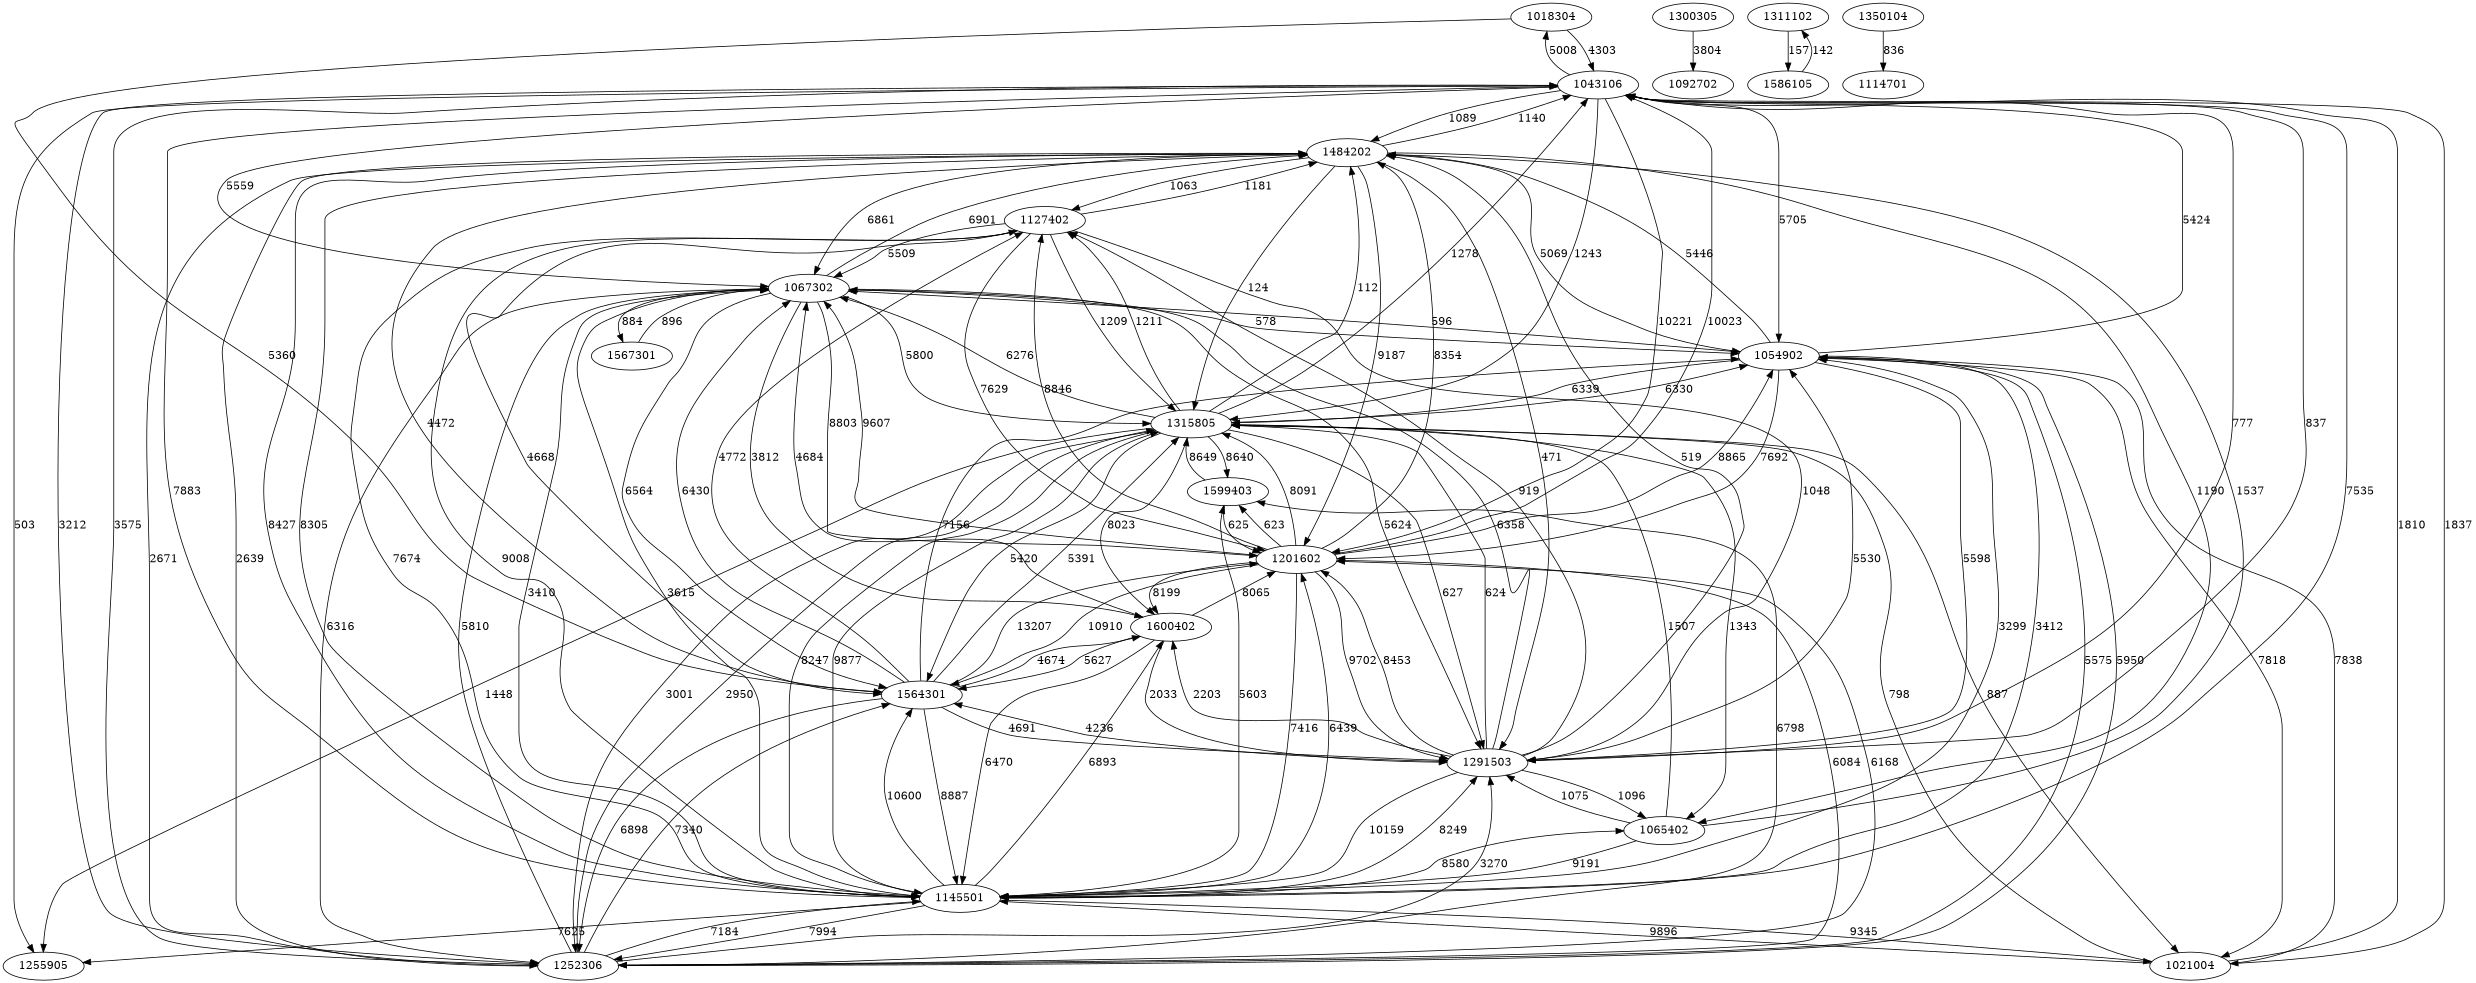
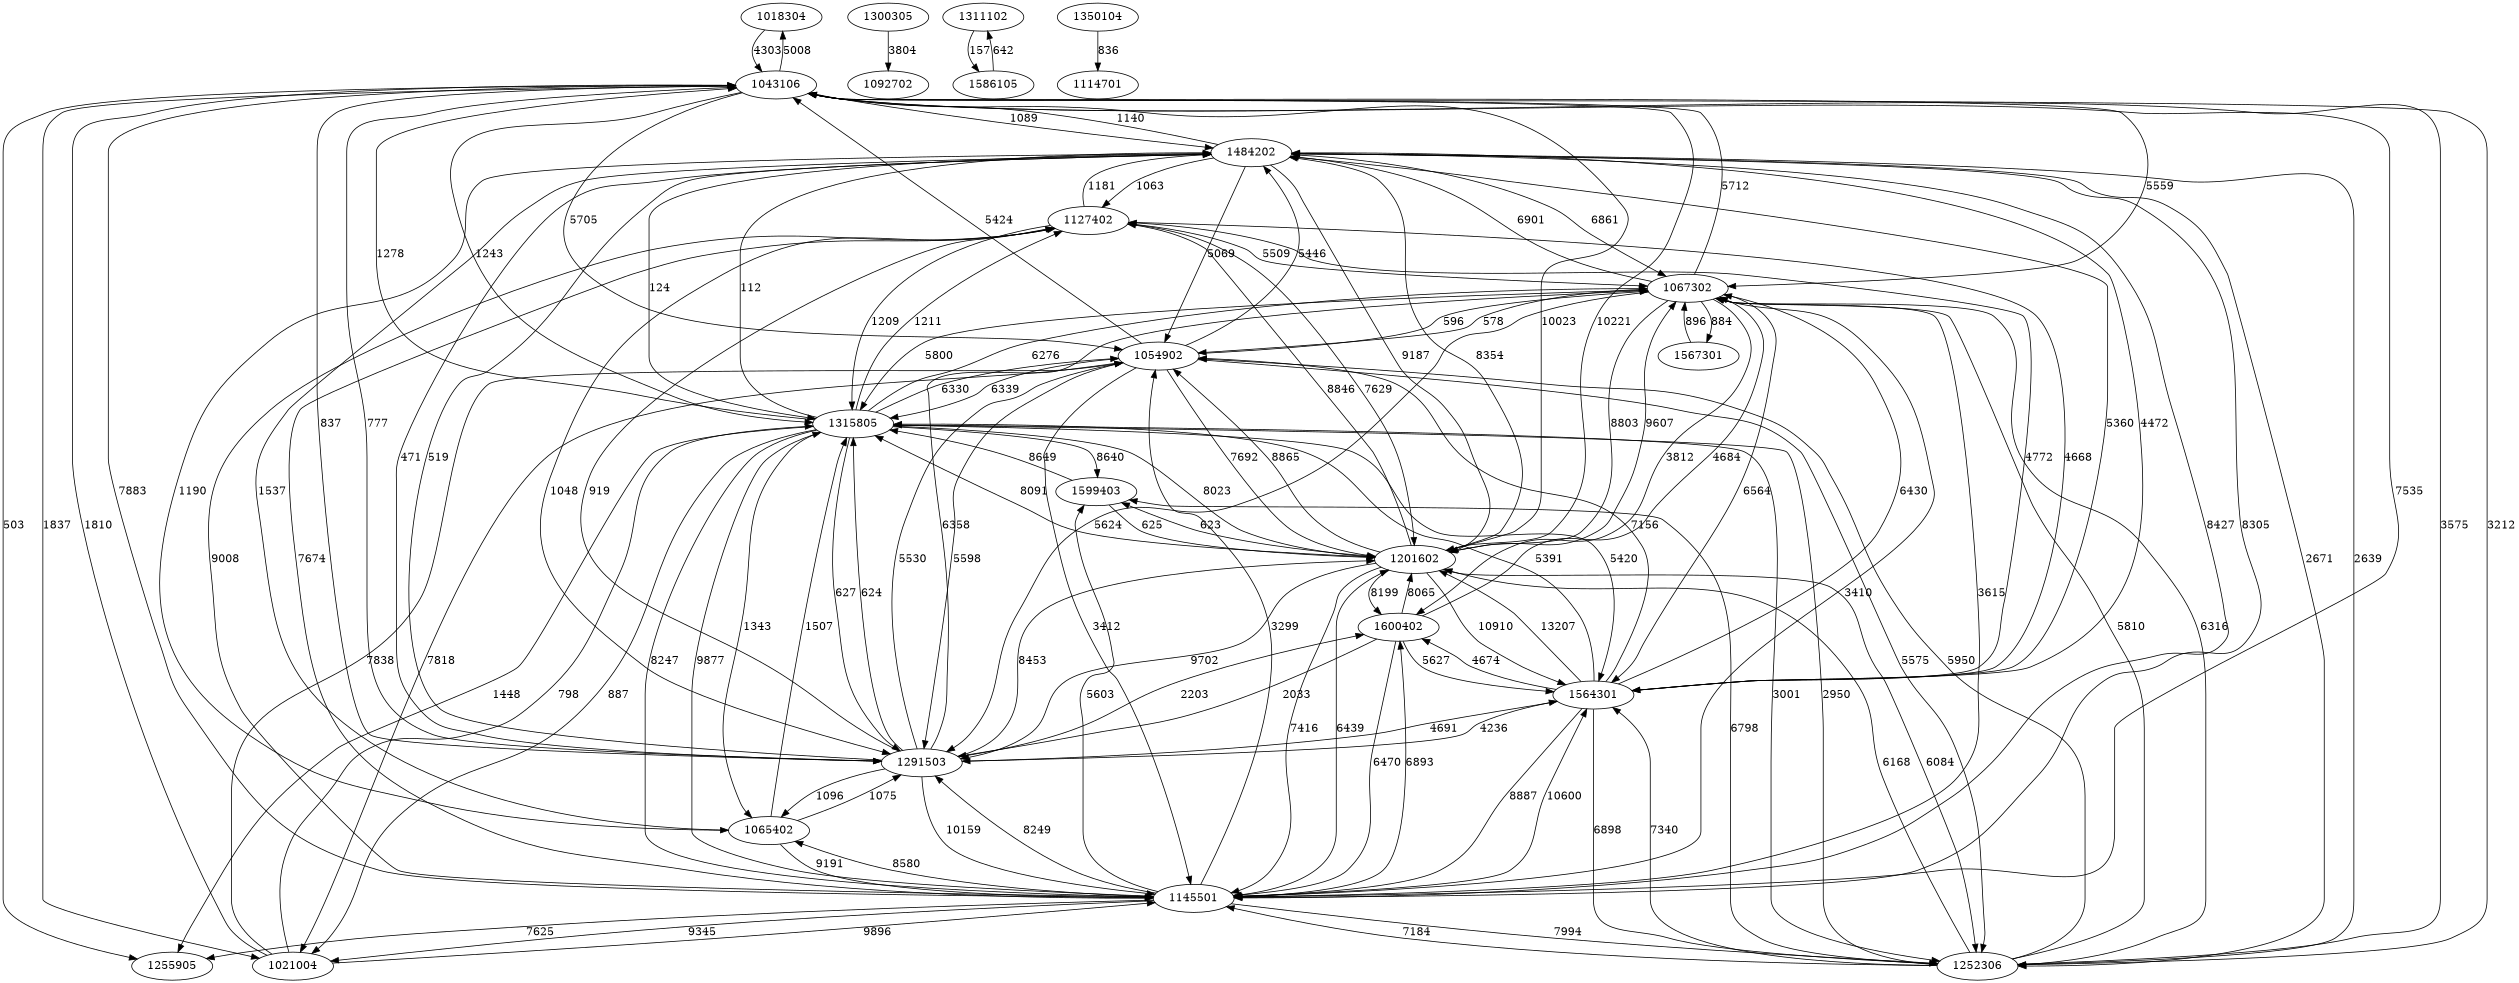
edge "1586105" -> "1311102": label "142" -> "642"
edge "1018304" -> "1564301": now "1484202" -> "1564301"
edge "1067302" -> "1043106": added, label "5712"
edge "1315805" -> "1600402": now "1315805" -> "1201602"
edge "1252306" -> "1291503": removed, label "3270"
